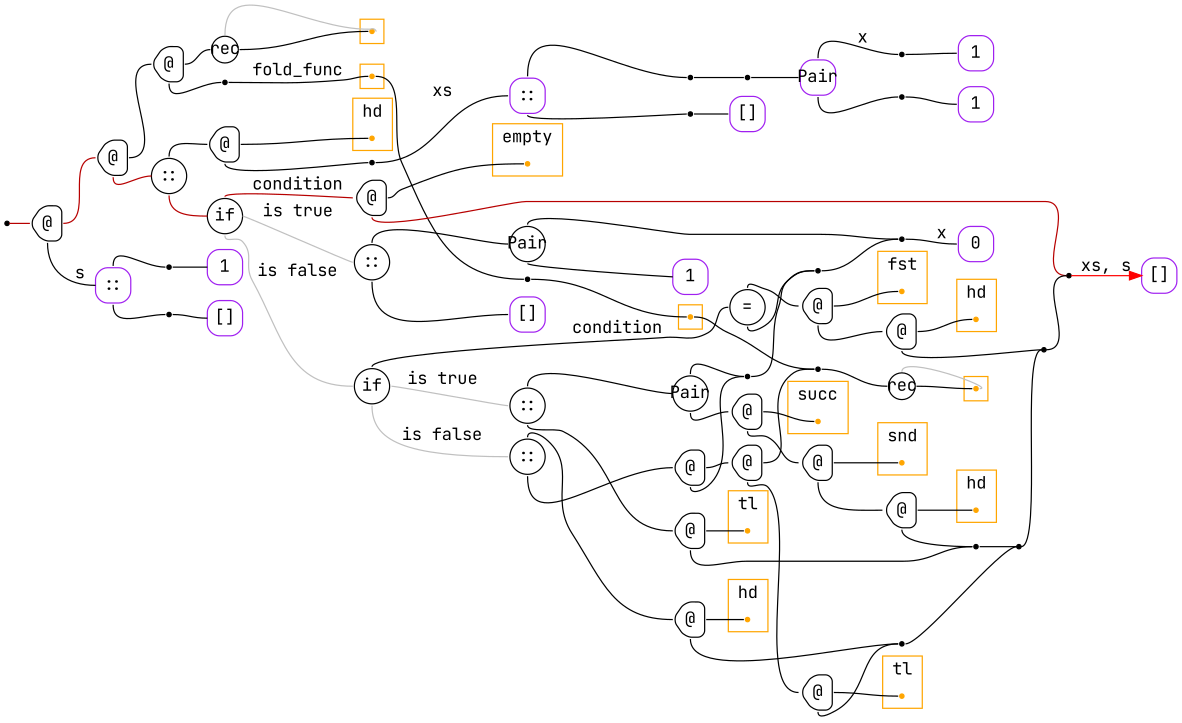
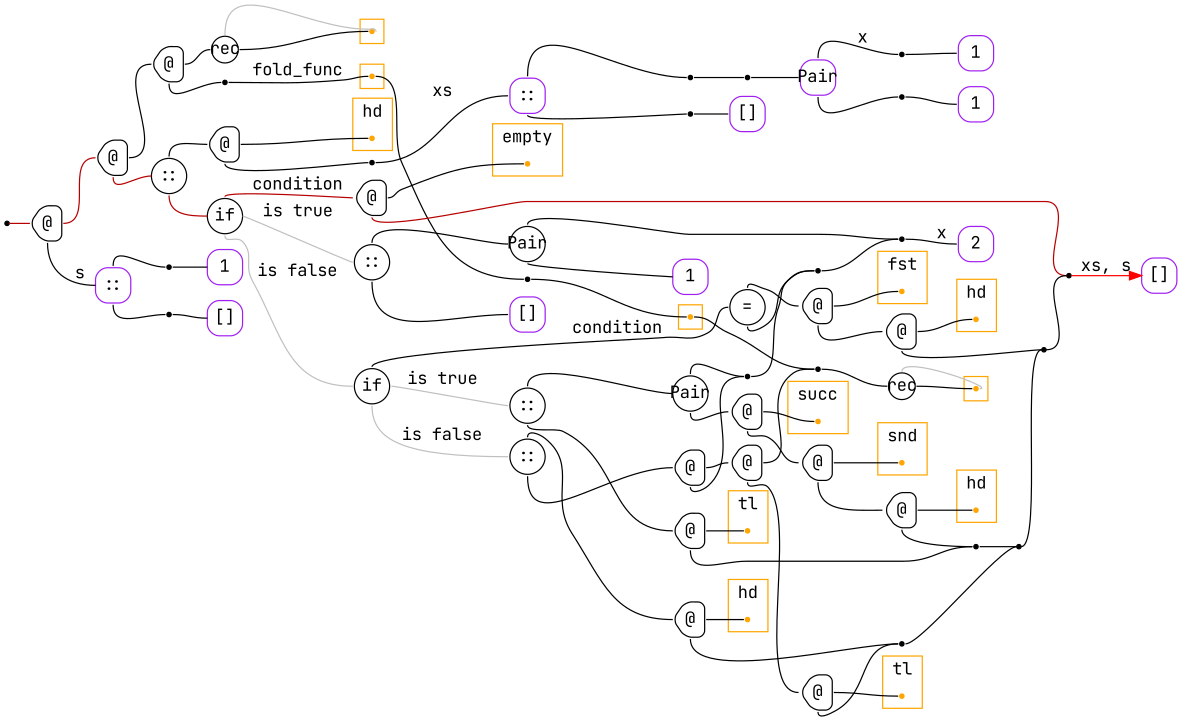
node "0": label "0" -> "2"
